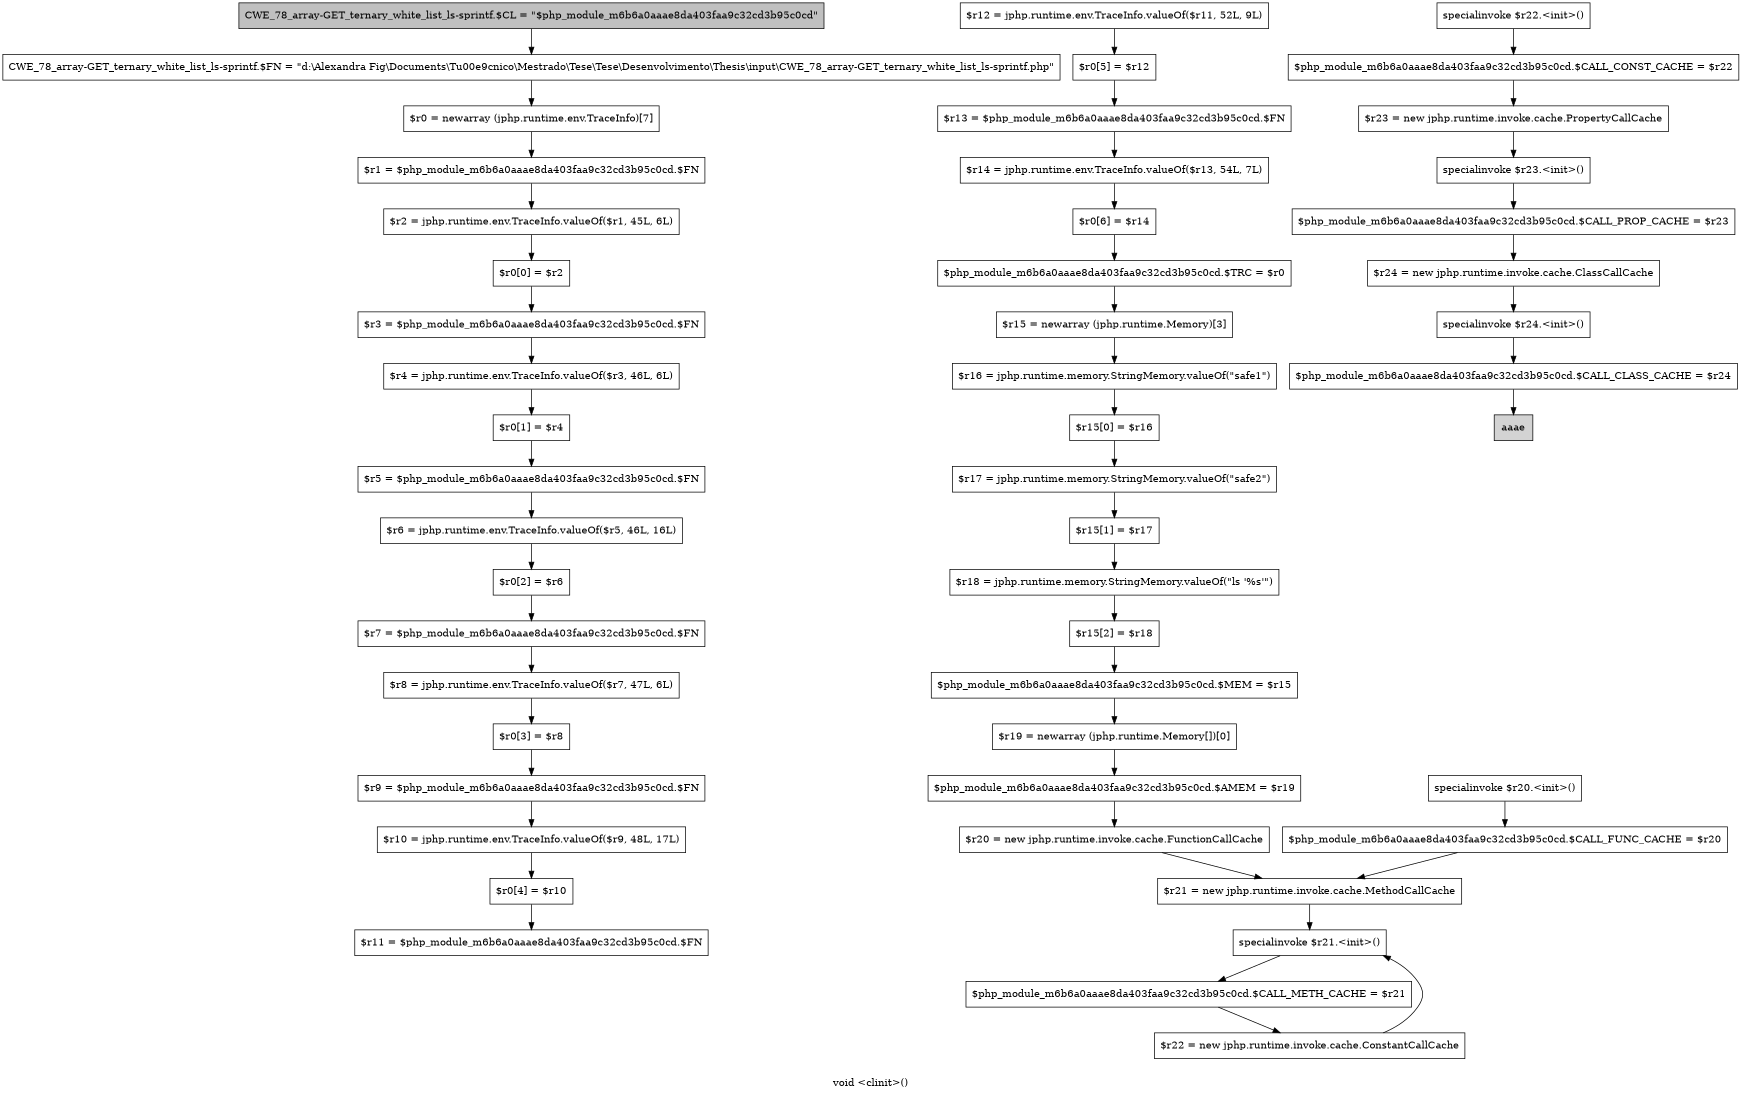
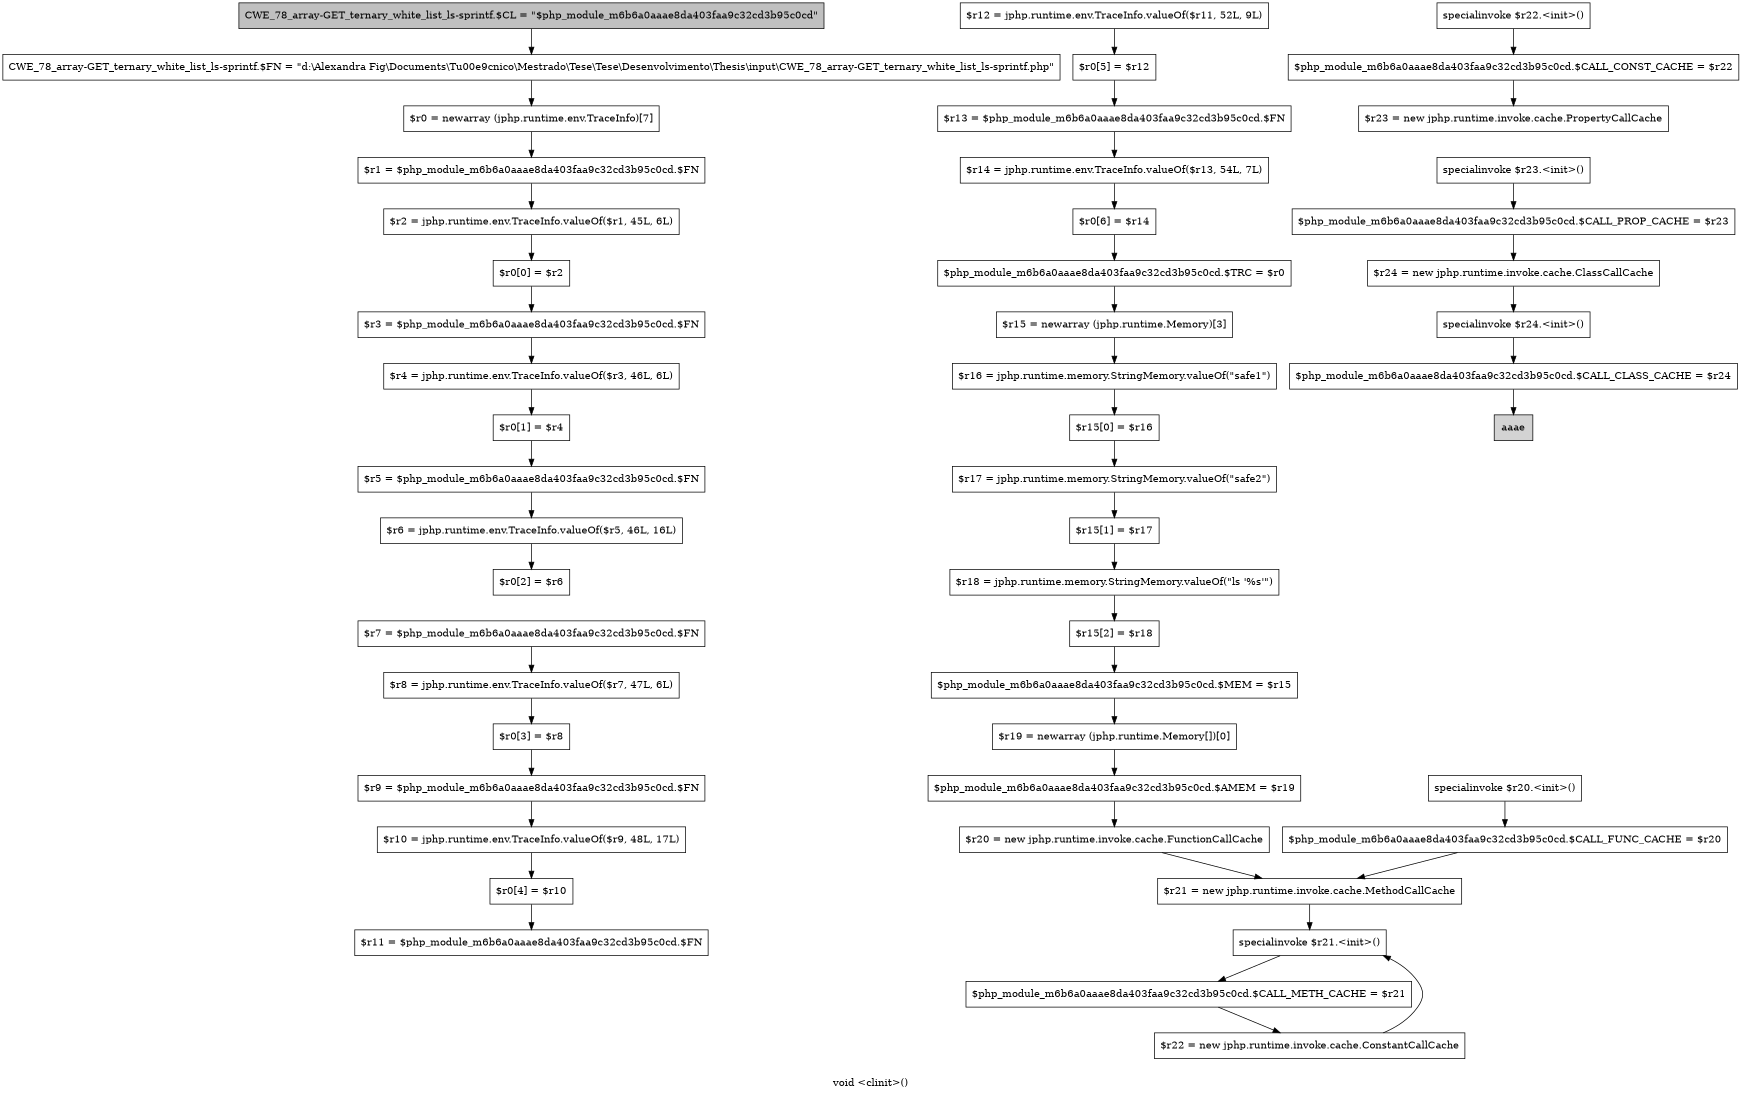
edge "$r23 = new jphp.runtime.invoke.cache.PropertyCallCache" -> "specialinvoke $r23.<init>()": removed
edge "$r0[2] = $r6" -> "$r7 = $php_module_m6b6a0aaae8da403faa9c32cd3b95c0cd.$FN": removed
